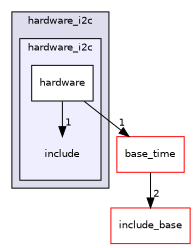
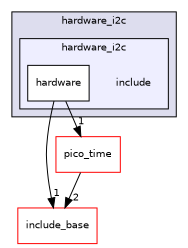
edge "hardware" -> "include": now "hardware" -> "include_base"
node "base_time": label "base_time" -> "pico_time"
